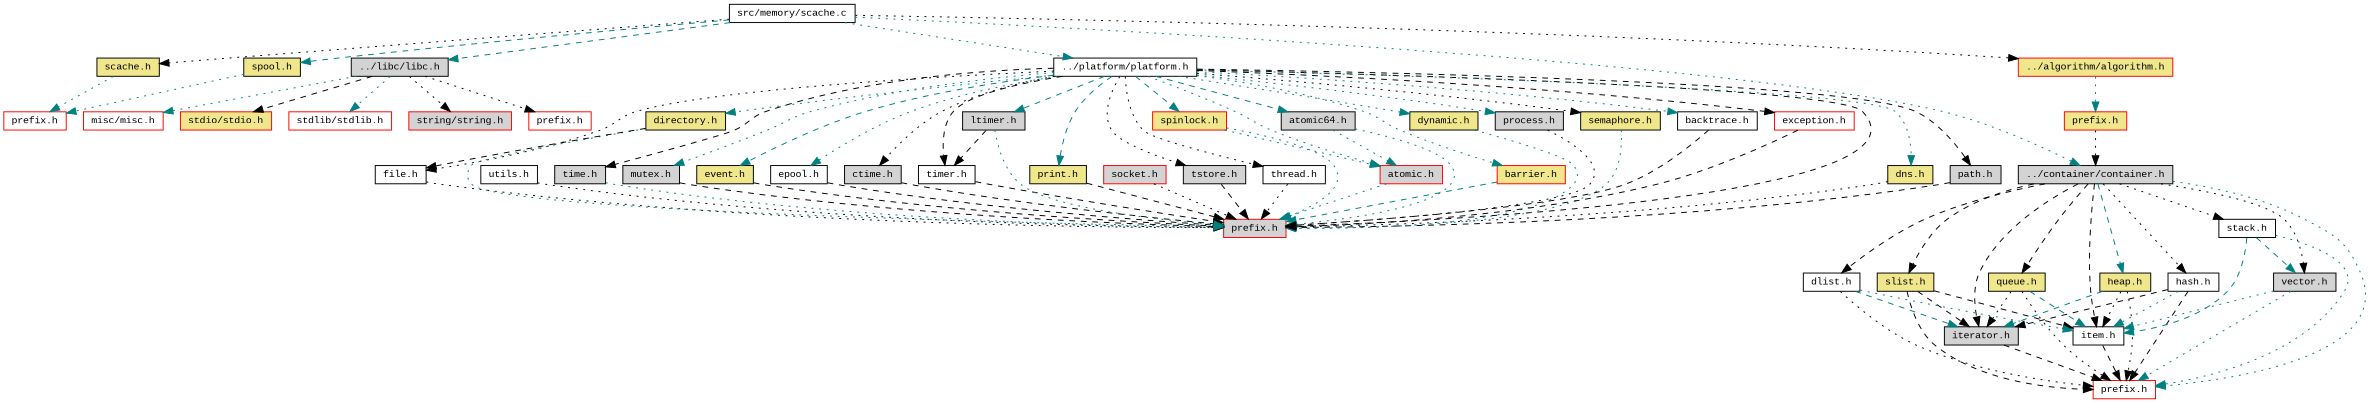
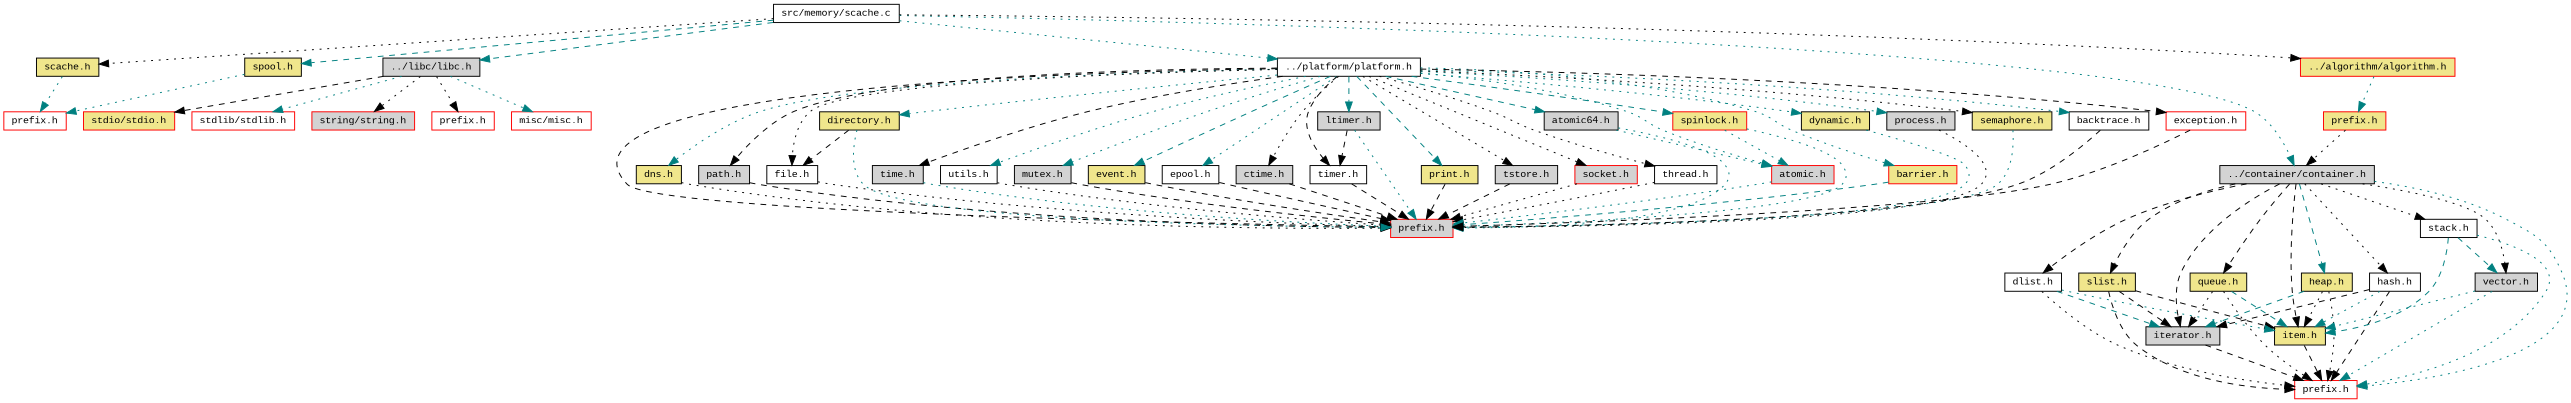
edge "../platform/platform.h" -> "utils.h": added
edge "../platform/platform.h" -> "socket.h": added
node "item.h": fillcolor white -> khaki
